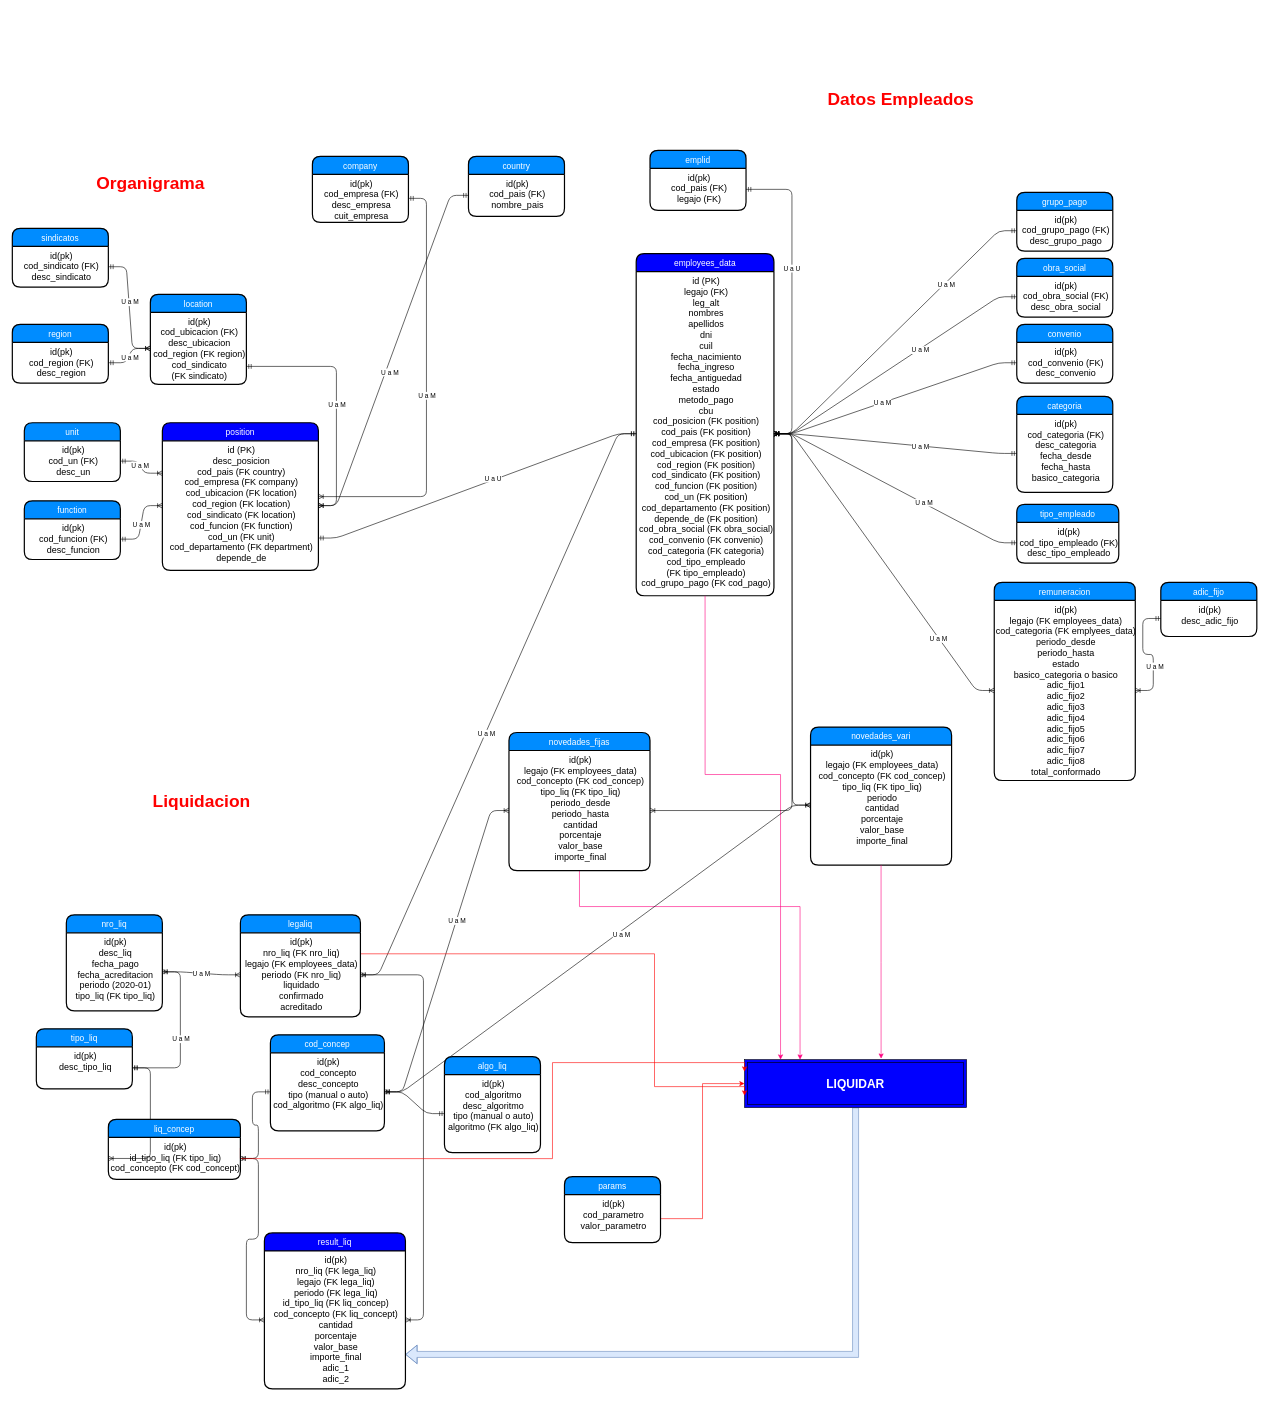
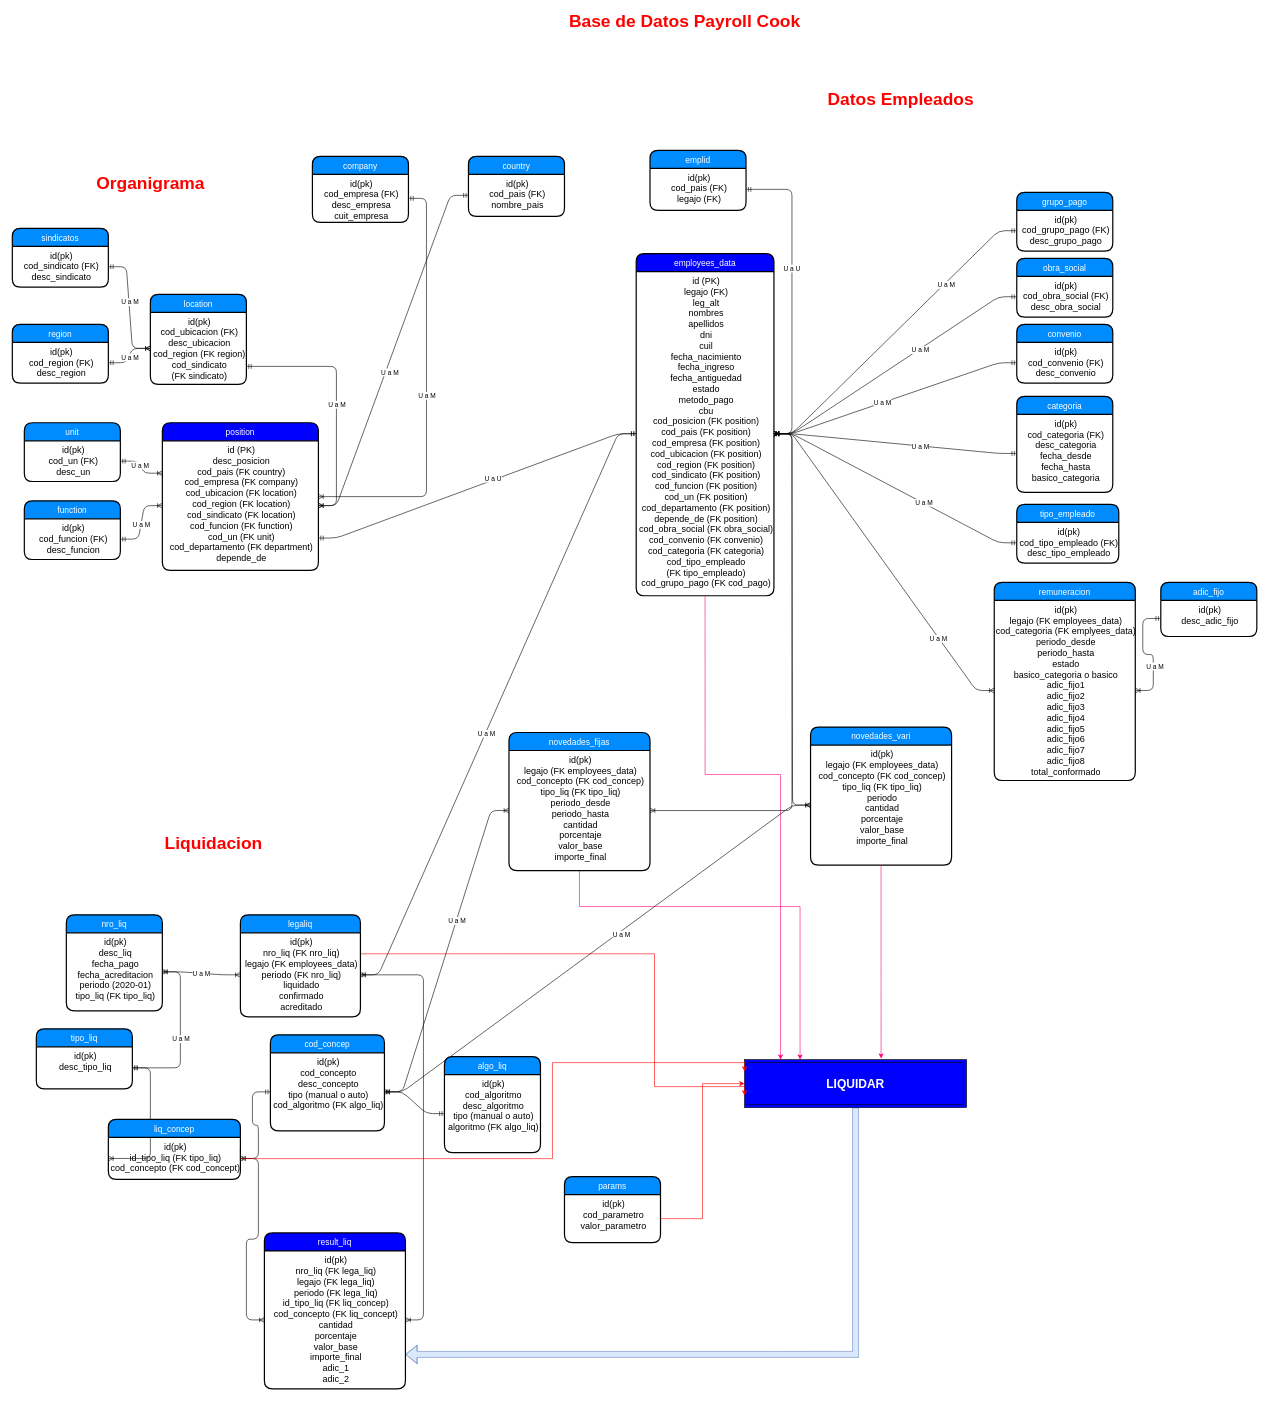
node "Base de Datos Payroll Cook": added
node "Liquidacion": moved (201, 801) -> (213, 843)
